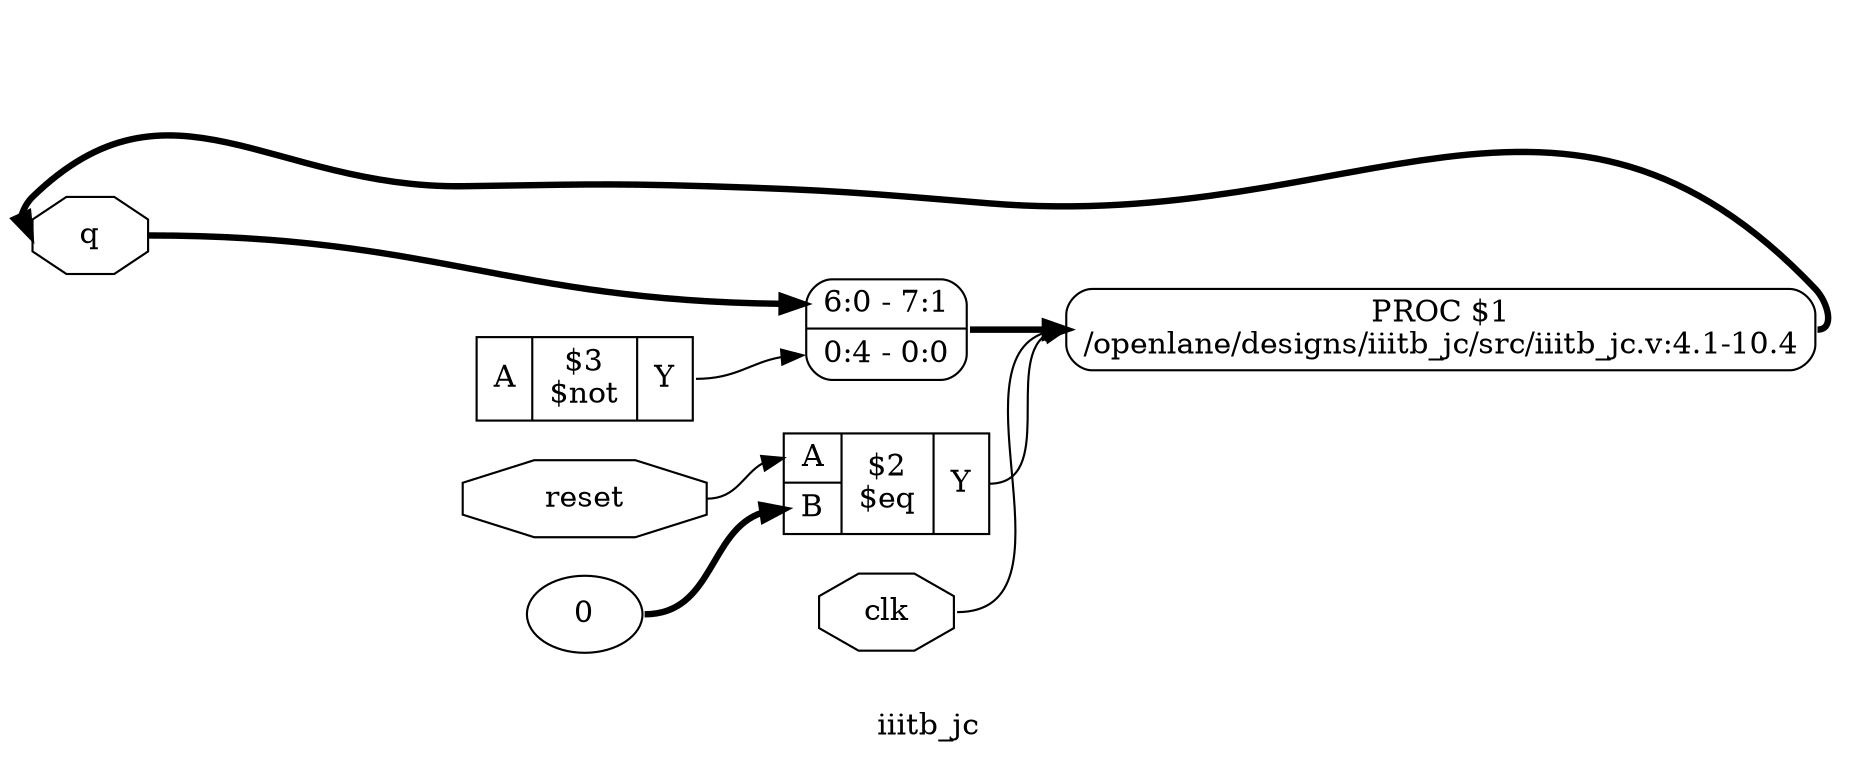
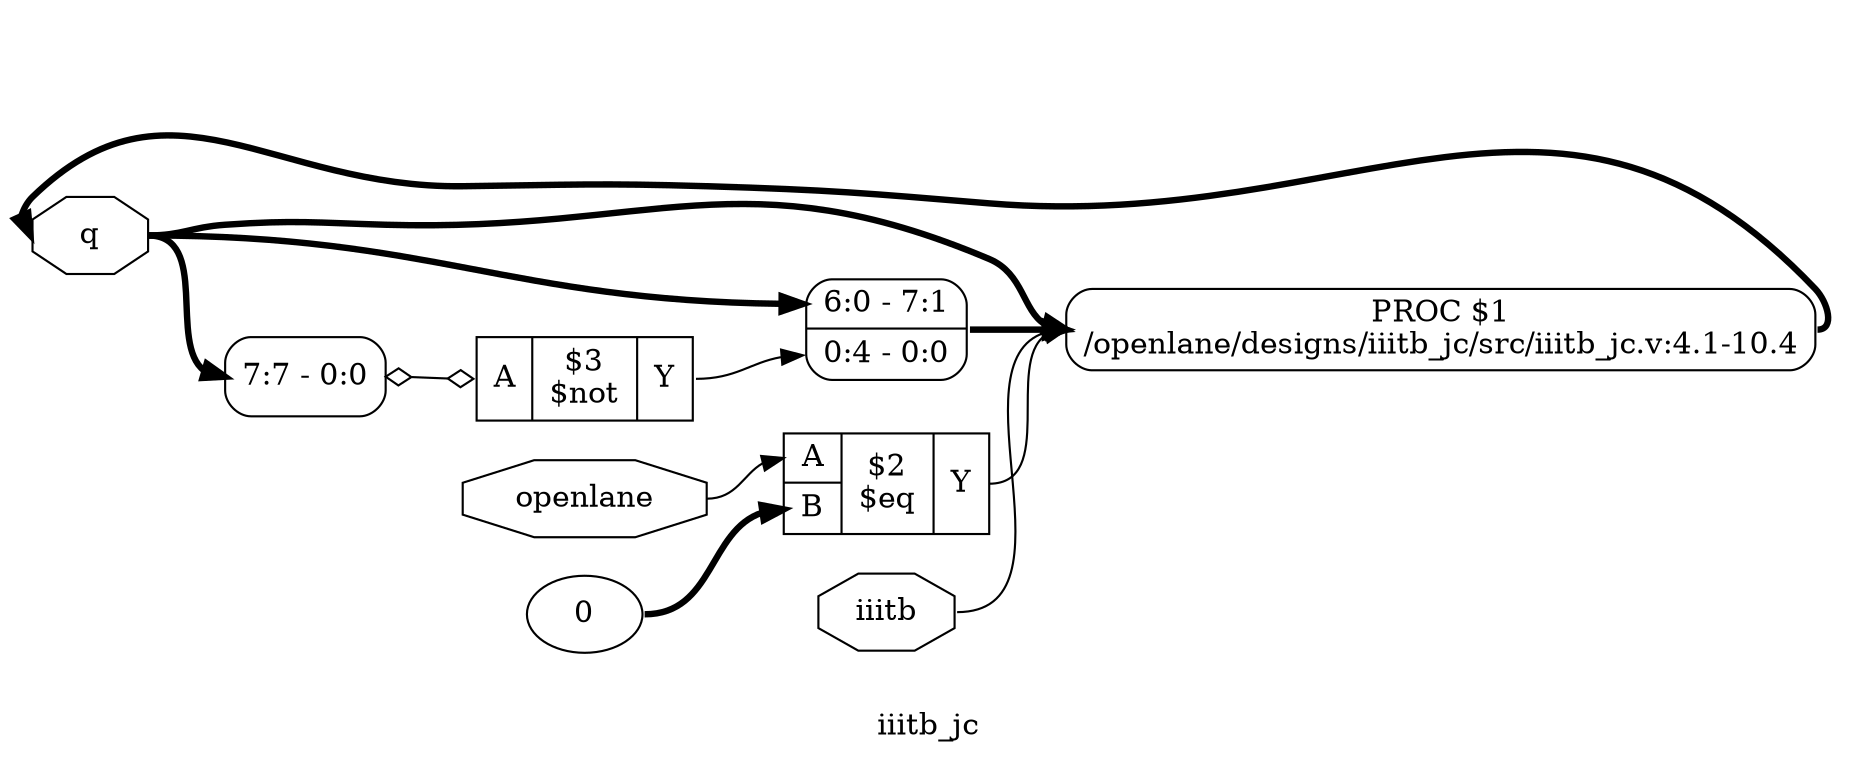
edge "q" -> "PROC $1 /openlane/designs/iiitb_jc/src/iiitb_jc.v:4.1-10.4": added
node "7:7 - 0:0": added
node "reset": label "reset" -> "openlane"
node "clk": label "clk" -> "iiitb"
